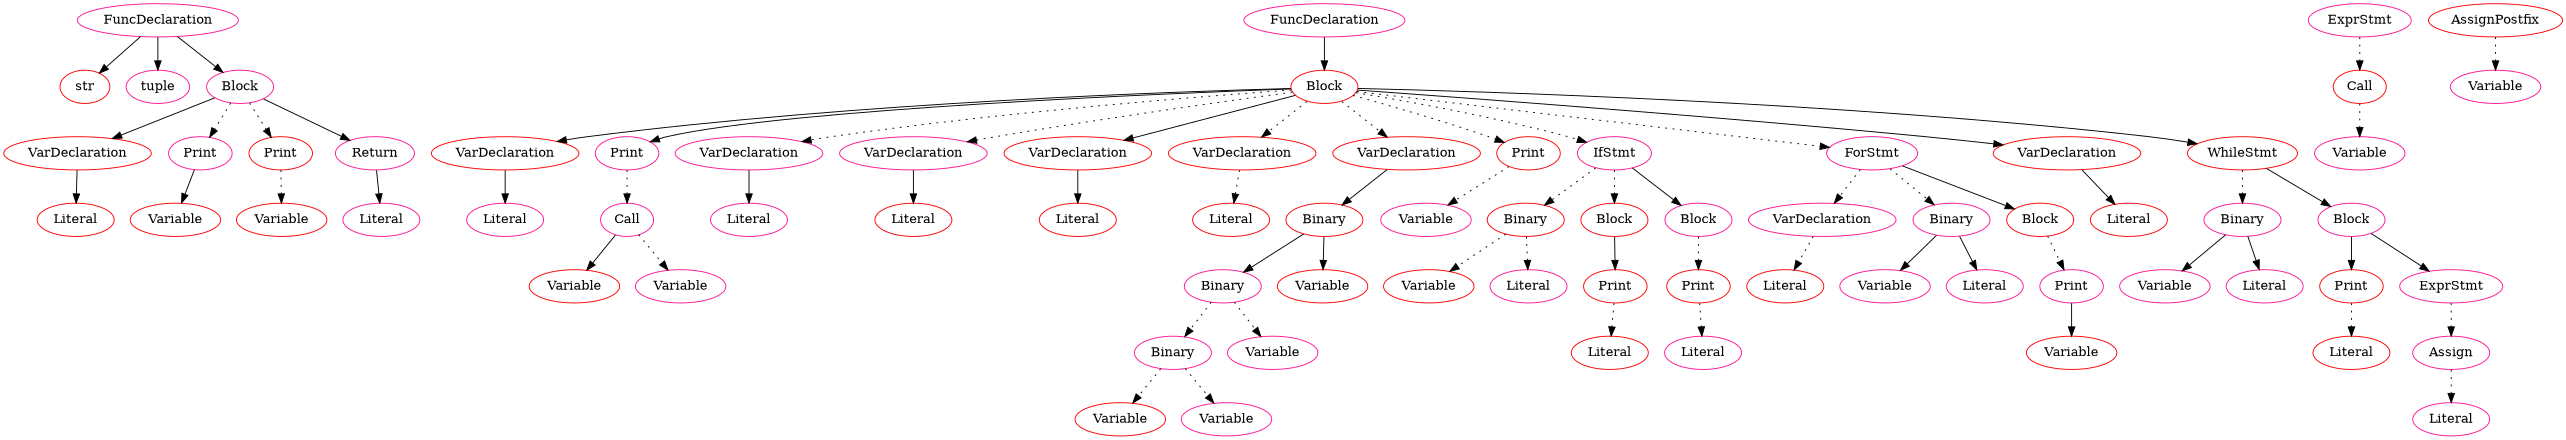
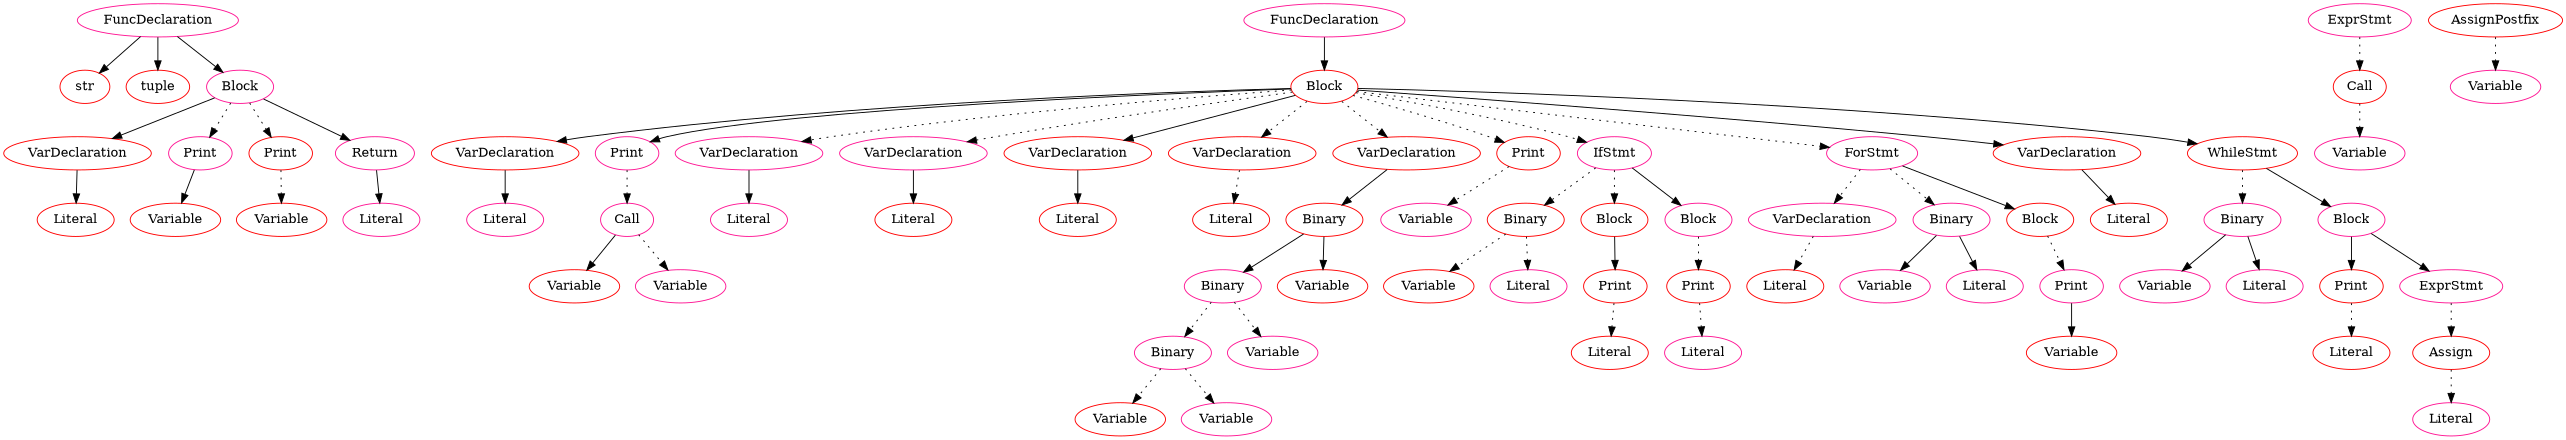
node "tuple": color deeppink -> red
node "Assign": color deeppink -> red
